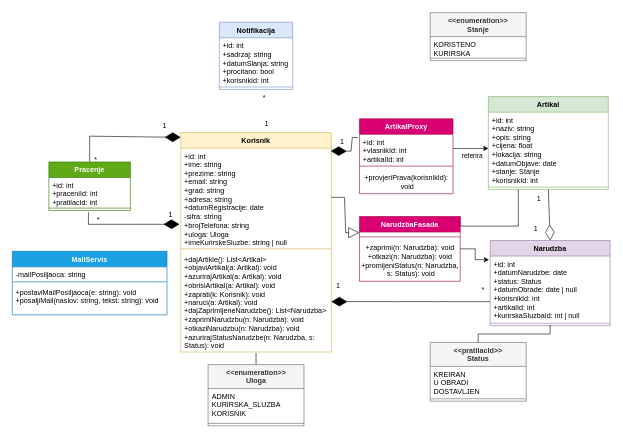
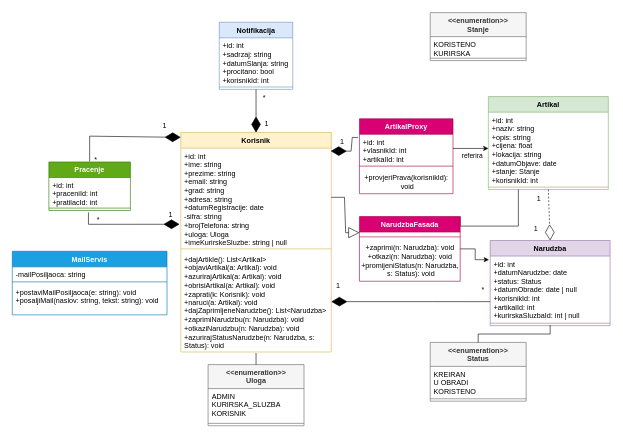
edge "Notifikacija" -> "Korisnik": added
edge "Artikal" -> "Narudzba": style solid -> dashed
node "<<pratilacId>> Status": label "<<pratilacId>> Status" -> "<<enumeration>> Status"
node "KREIRAN U OBRADI DOSTAVLJEN": label "KREIRAN U OBRADI DOSTAVLJEN" -> "KREIRAN U OBRADI KORISTENO"
